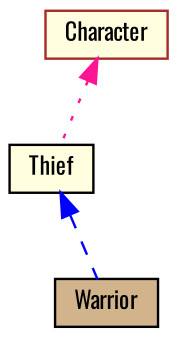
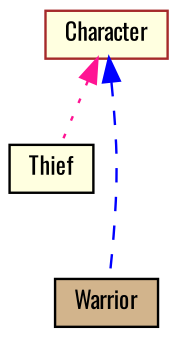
edge "Warrior" -> "Thief": now "Warrior" -> "Character"
